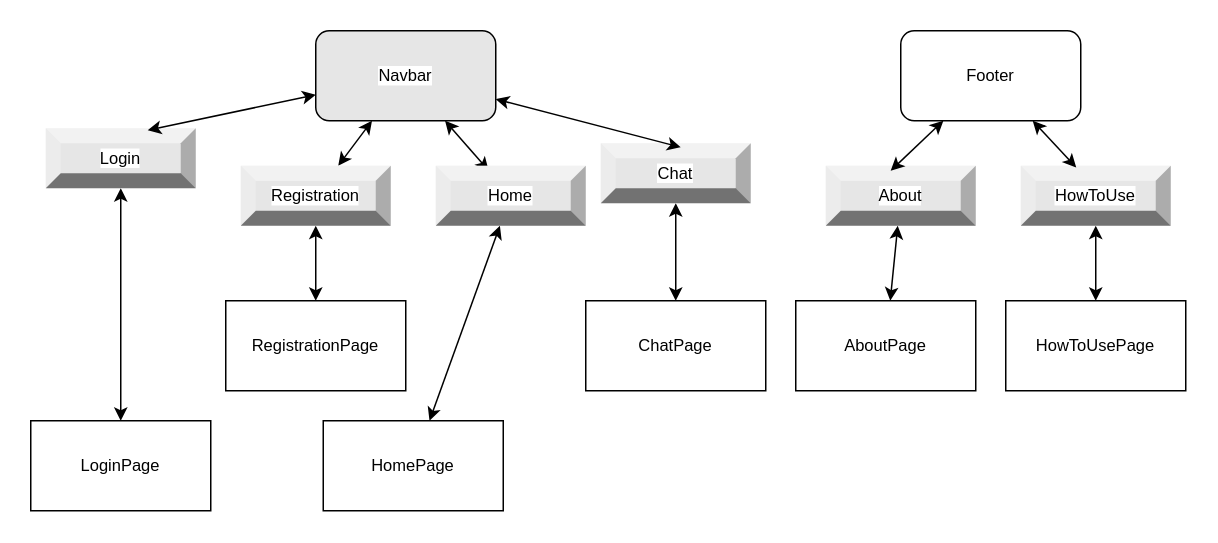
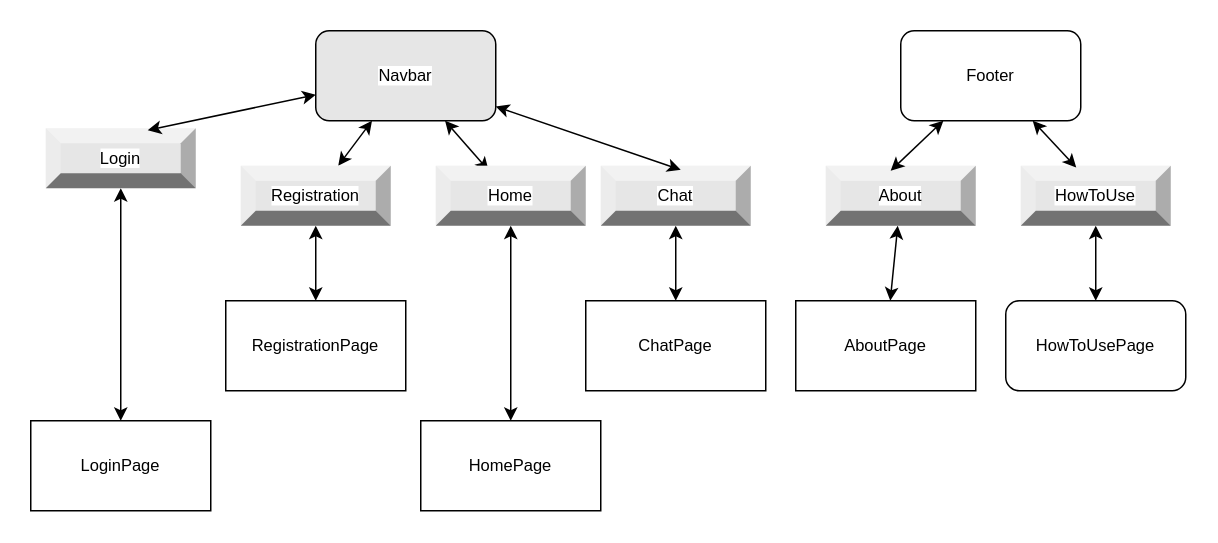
node "Chat": moved (676, 173) -> (676, 196)
node "HowToUsePage": shape rectangle -> rounded rectangle
node "HomePage": moved (413, 466) -> (511, 466)
